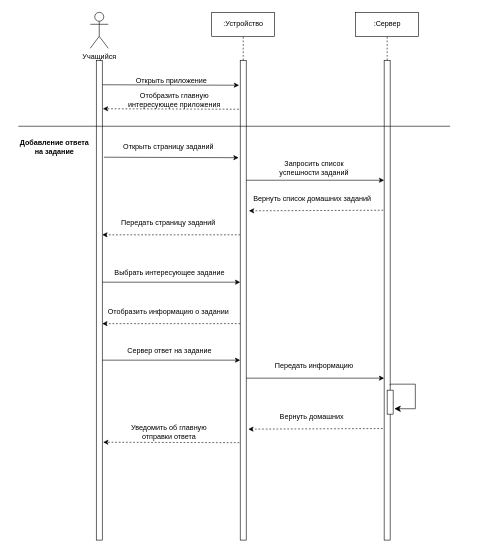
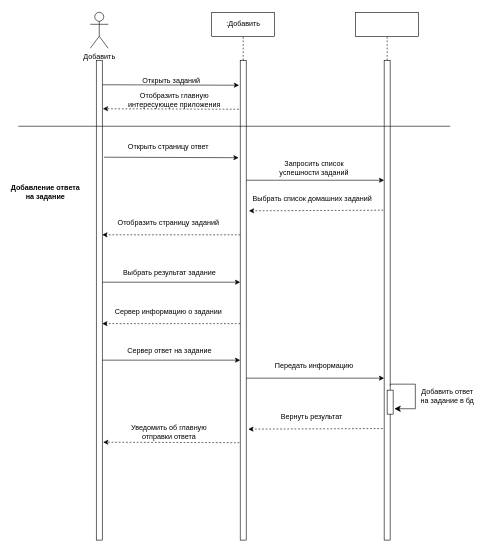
node ":Устройство": label ":Устройство" -> ":Добавить"
node ":Сервер": removed
node "Учащийся": label "Учащийся" -> "Добавить"
node "Открыть приложение": label "Открыть приложение" -> "Открыть заданий"
node "Добавление ответа на задание": moved (54, 147) -> (45, 192)
node "Открыть страницу заданий": label "Открыть страницу заданий" -> "Открыть страницу ответ"
node "Вернуть список домашних заданий": label "Вернуть список домашних заданий" -> "Выбрать список домашних заданий"
node "Передать страницу заданий": label "Передать страницу заданий" -> "Отобразить страницу заданий"
node "Выбрать интересующее задание": label "Выбрать интересующее задание" -> "Выбрать результат задание"
node "Отобразить информацию о задании": label "Отобразить информацию о задании" -> "Сервер информацию о задании"
node "Добавить ответ на задание в бд": added
node "Вернуть домашних": label "Вернуть домашних" -> "Вернуть результат"
